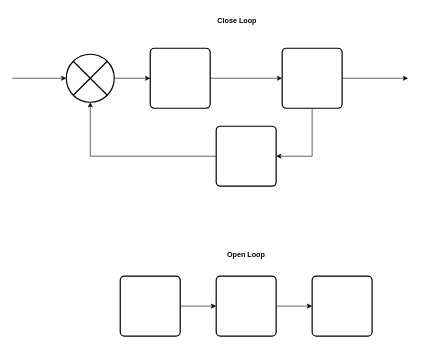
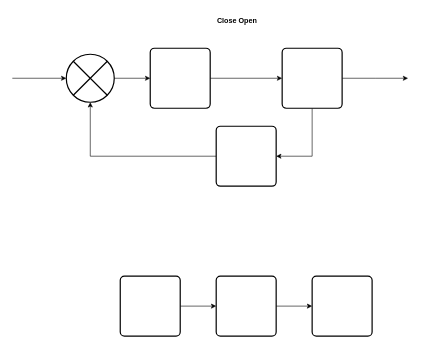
node "Close Loop": label "Close Loop" -> "Close Open"
node "Open Loop": removed
